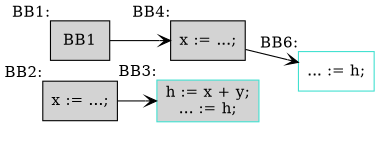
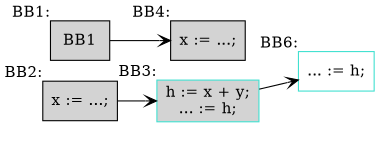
edge "x := ...; BB4:" -> "... := h; BB6:": now "h := x + y; ... := h; BB3:" -> "... := h; BB6:"
